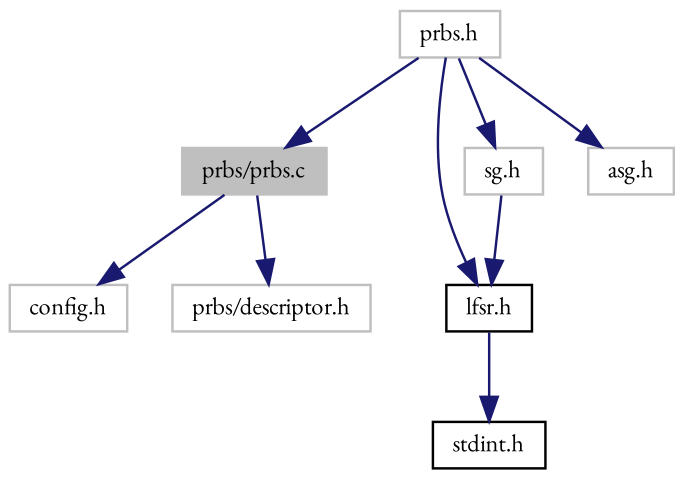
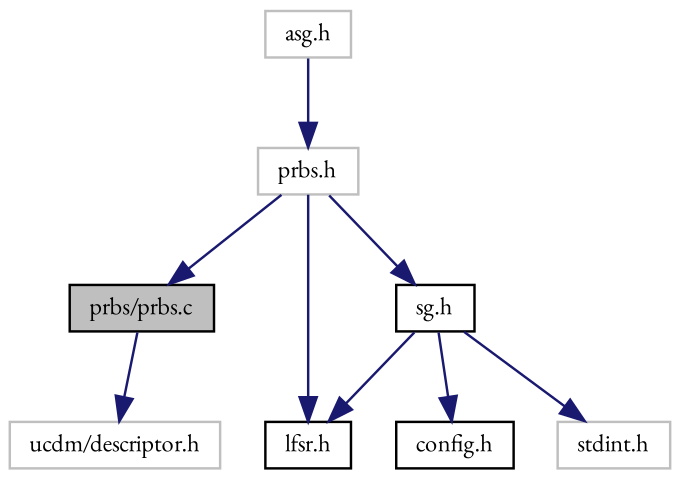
edge "prbs.h" -> "asg.h": reversed
node "prbs/prbs.c": color grey75 -> black
node "sg.h": color grey75 -> black
edge "prbs/prbs.c" -> "config.h": now "sg.h" -> "config.h"
node "config.h": color grey75 -> black
node "prbs/descriptor.h": label "prbs/descriptor.h" -> "ucdm/descriptor.h"
edge "lfsr.h" -> "stdint.h": now "sg.h" -> "stdint.h"
node "stdint.h": color black -> grey75
